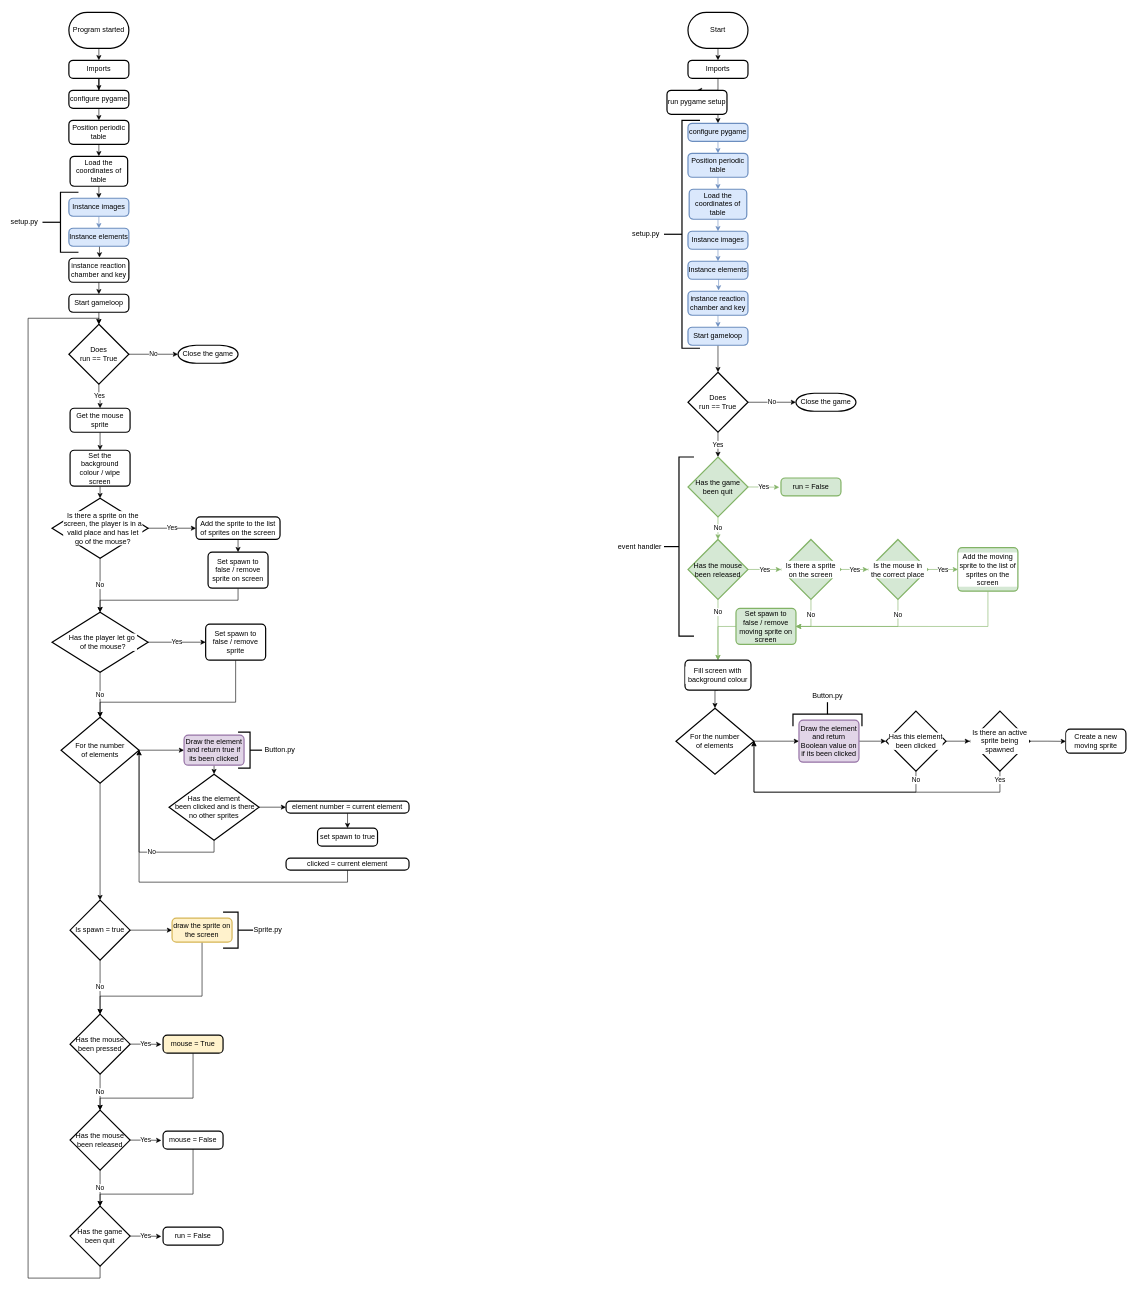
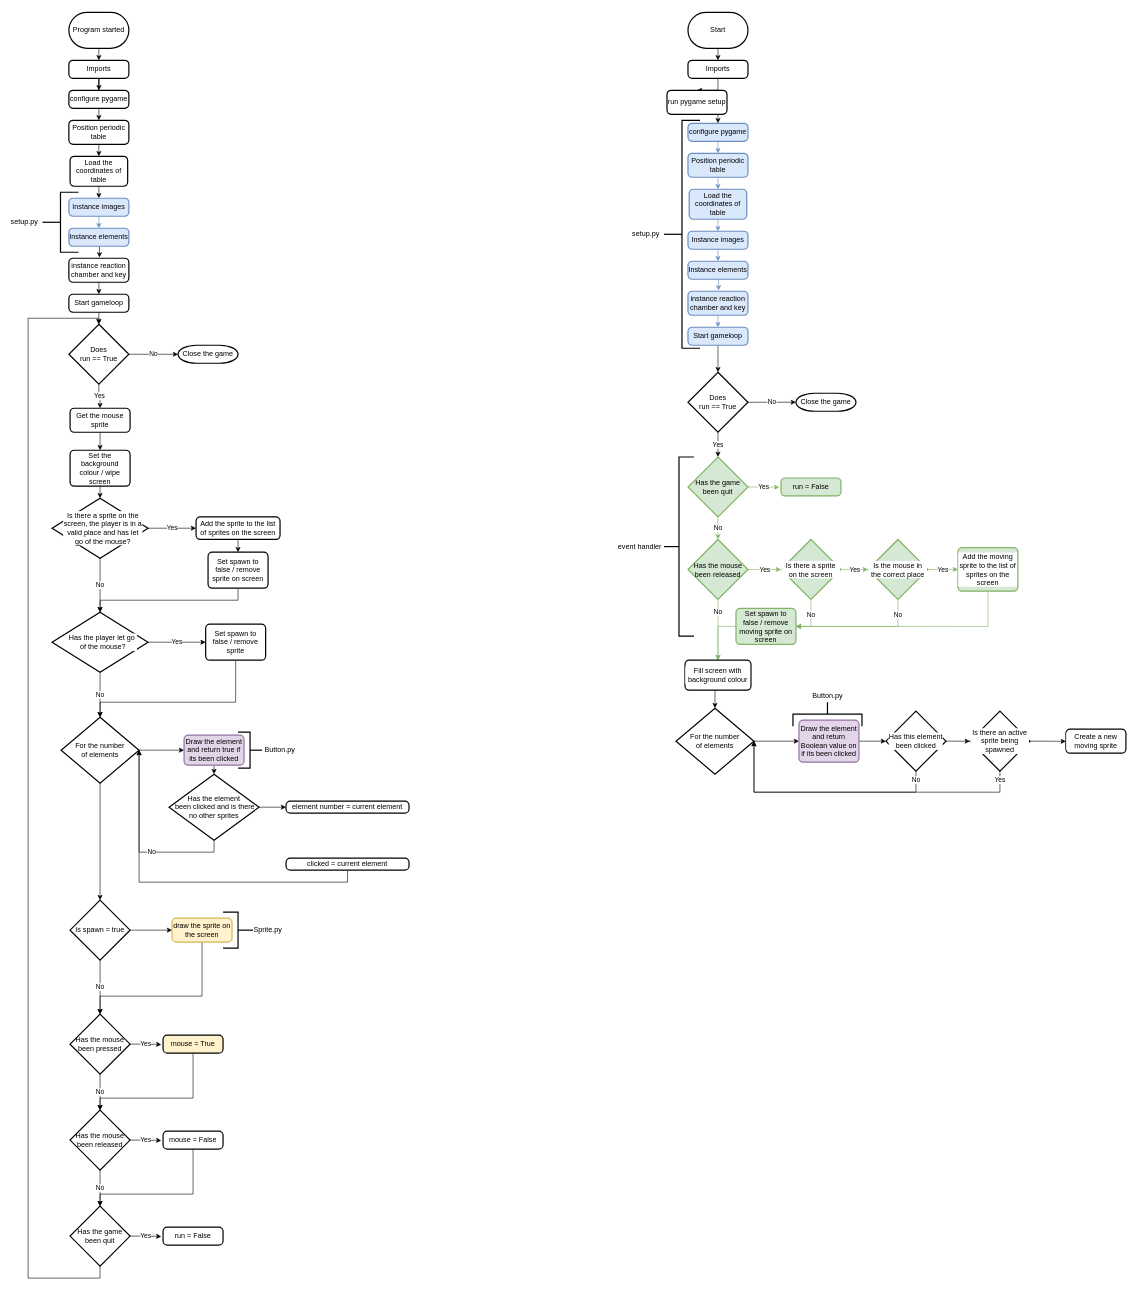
edge "element number = current element" -> "set spawn to true": removed
node "set spawn to true": removed
